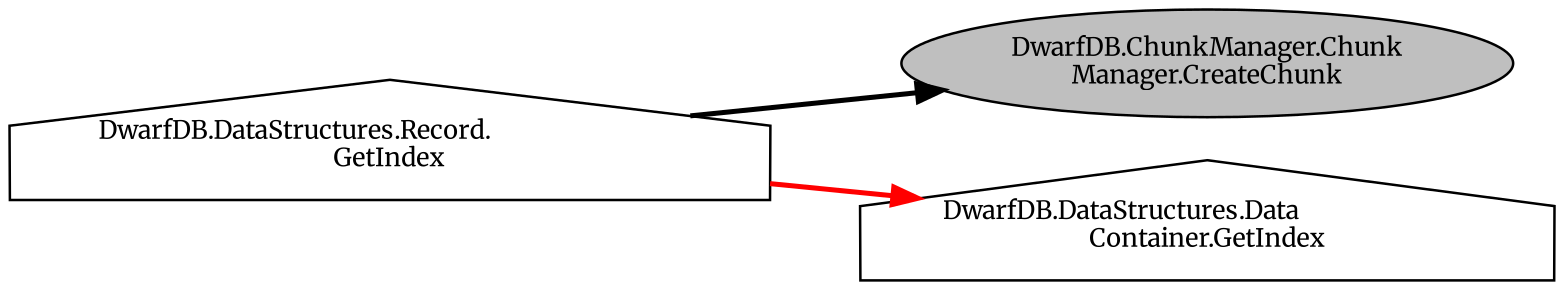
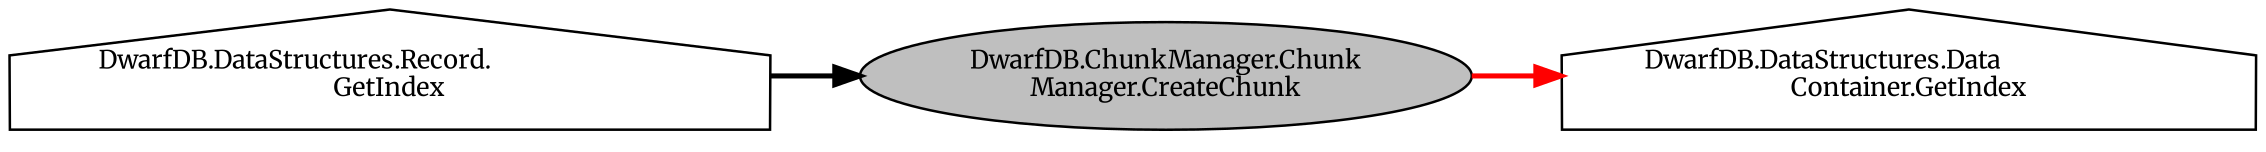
edge "DwarfDB.DataStructures.Record. GetIndex" -> "DwarfDB.DataStructures.Data Container.GetIndex": now "DwarfDB.ChunkManager.Chunk Manager.CreateChunk" -> "DwarfDB.DataStructures.Data Container.GetIndex"
